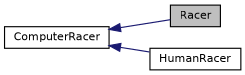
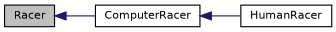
edge "Racer" -> "ComputerRacer": reversed
